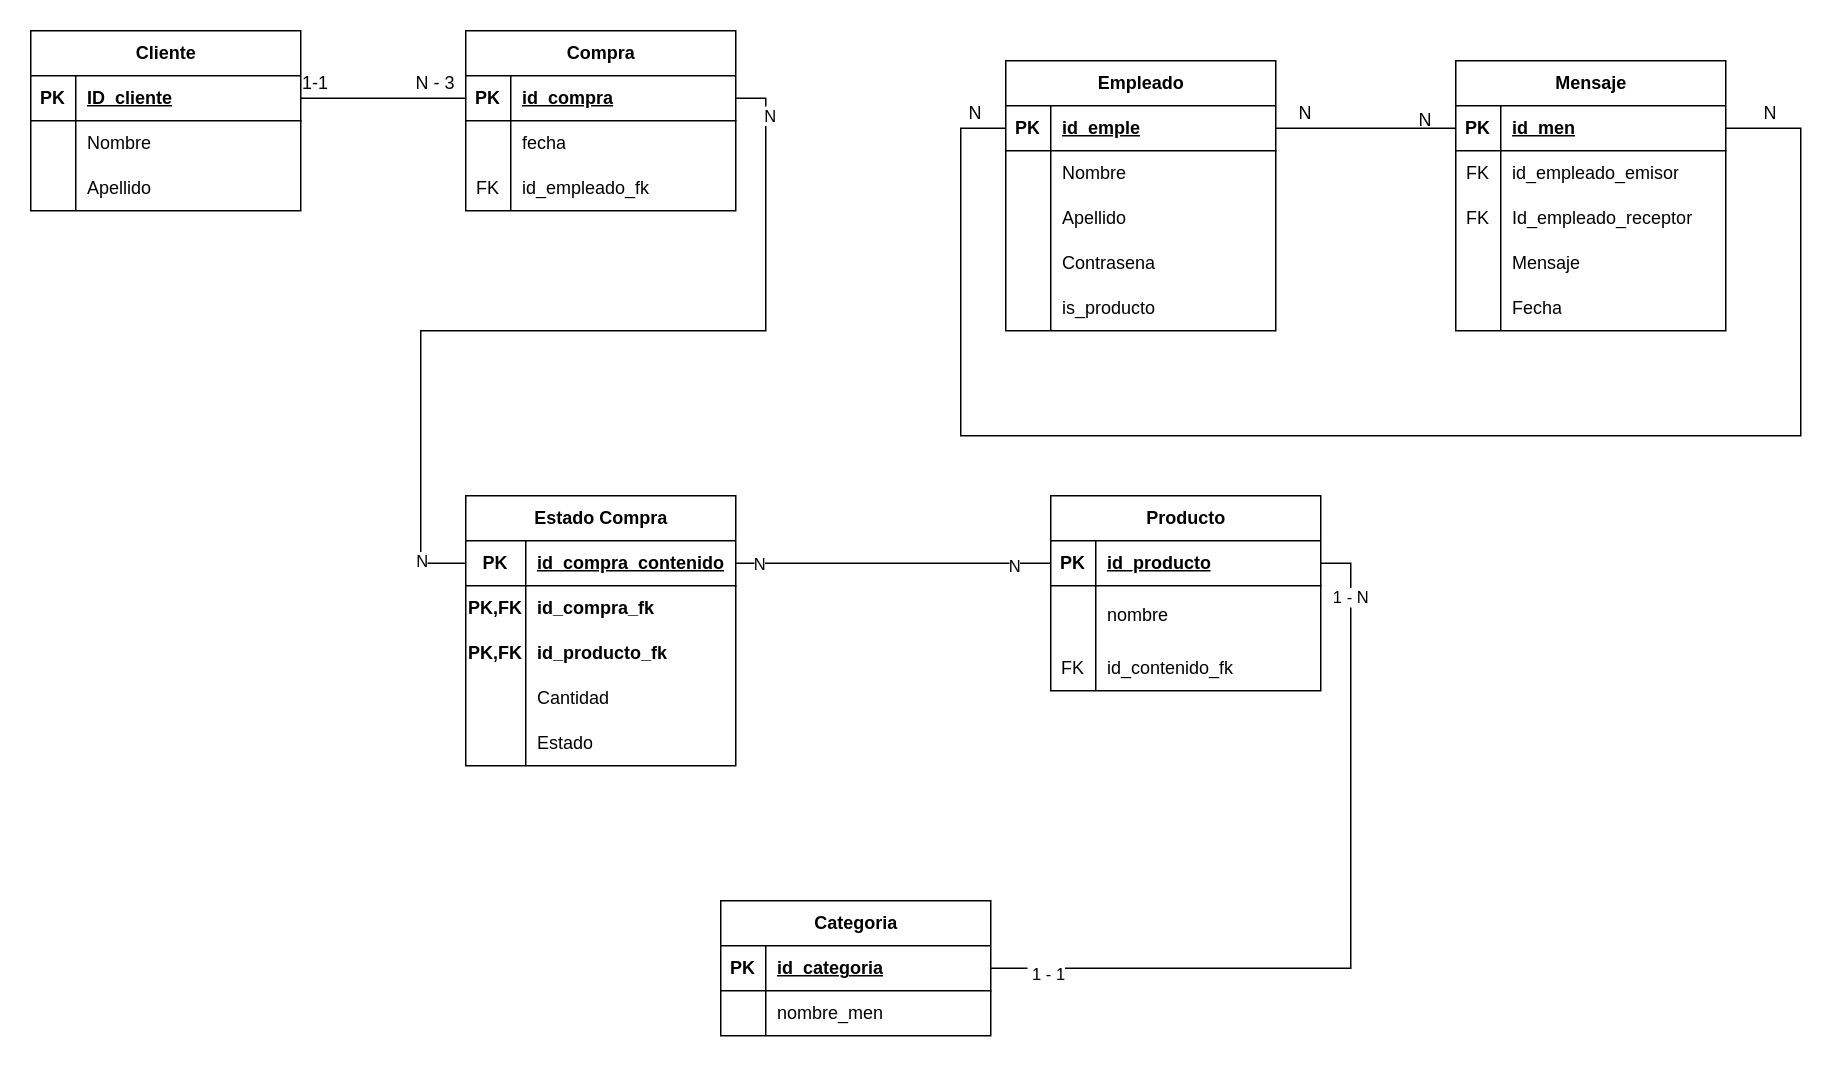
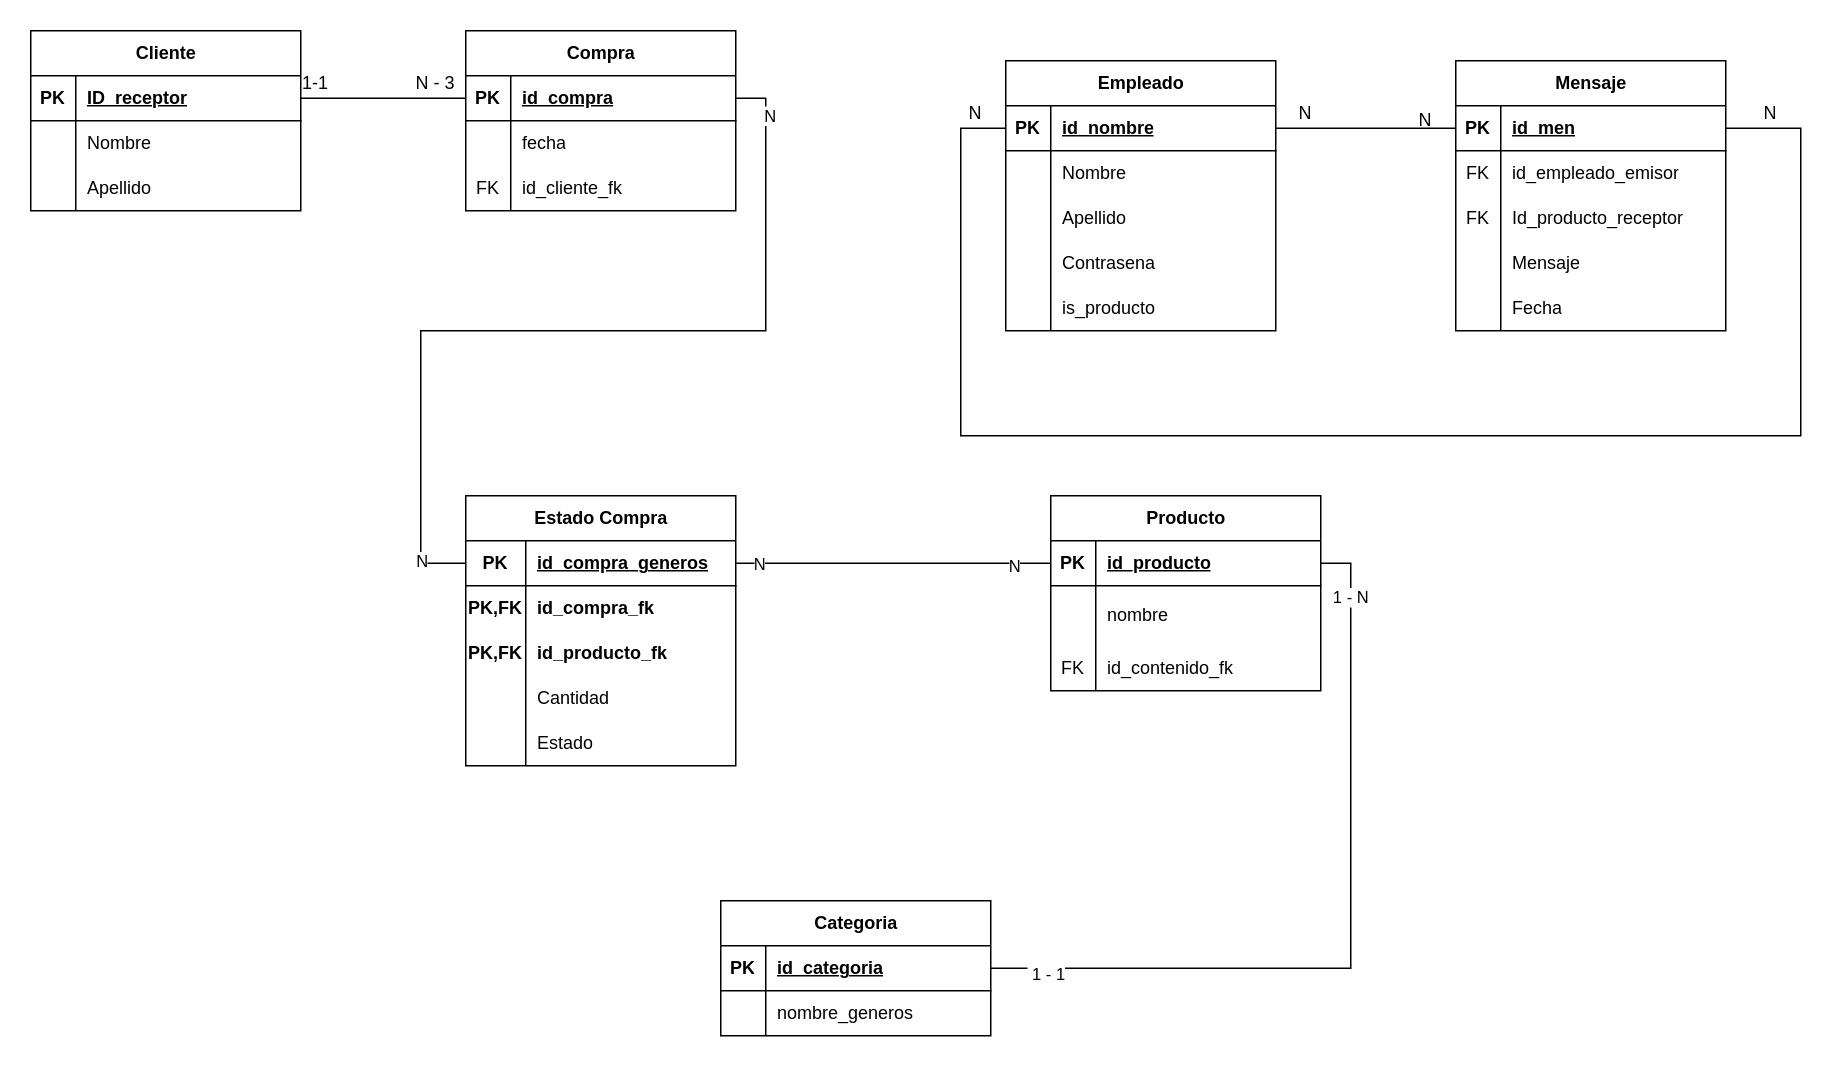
node "ID_cliente": label "ID_cliente" -> "ID_receptor"
node "id_emple": label "id_emple" -> "id_nombre"
node "id_empleado_fk": label "id_empleado_fk" -> "id_cliente_fk"
node "Id_empleado_receptor": label "Id_empleado_receptor" -> "Id_producto_receptor"
node "id_compra_contenido": label "id_compra_contenido" -> "id_compra_generos"
node "nombre_men": label "nombre_men" -> "nombre_generos"
